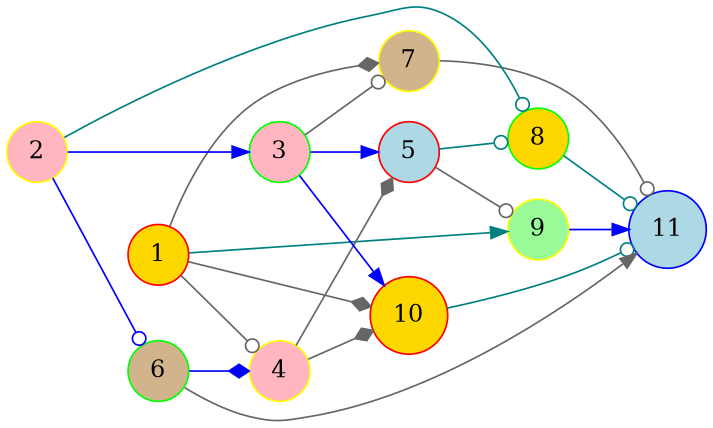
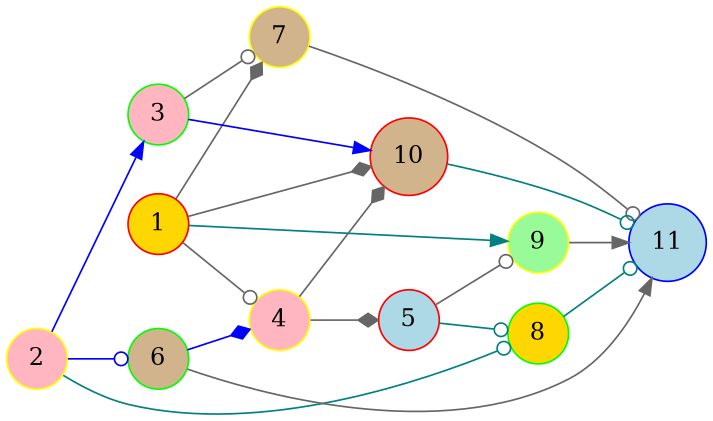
edge "3" -> "5": removed
edge "9" -> "11": color blue -> gray40
node "10": fillcolor gold -> tan
